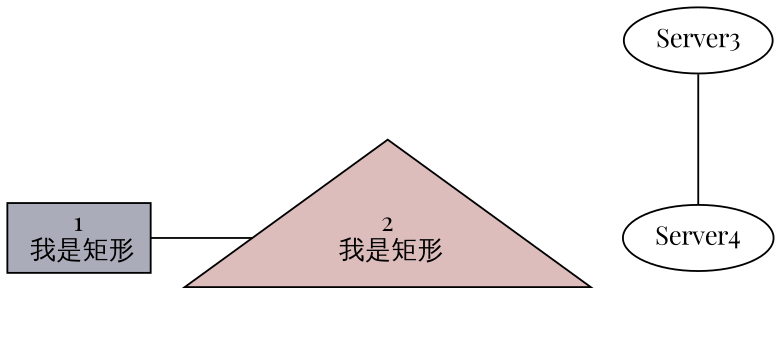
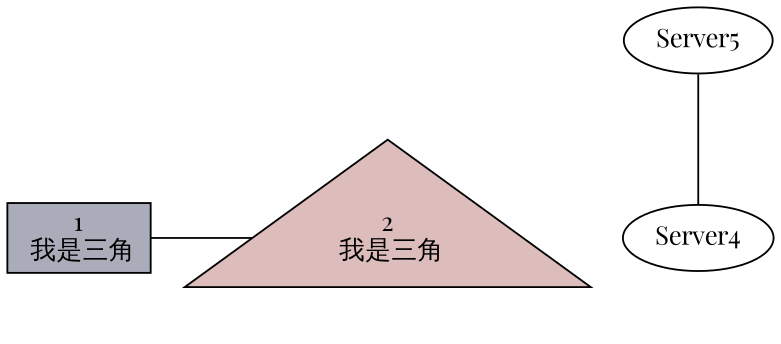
node "Server3": label "Server3" -> "Server5"
node "1 我是矩形": label "1 我是矩形" -> "1 我是三角"
node "2 我是矩形": label "2 我是矩形" -> "2 我是三角"
